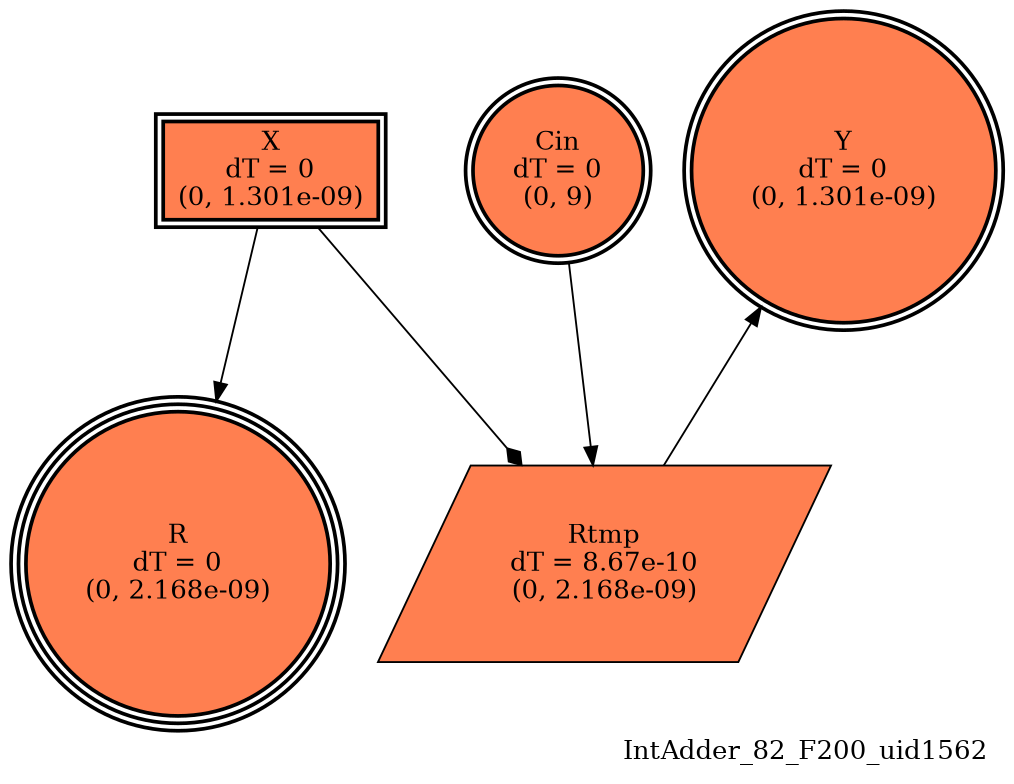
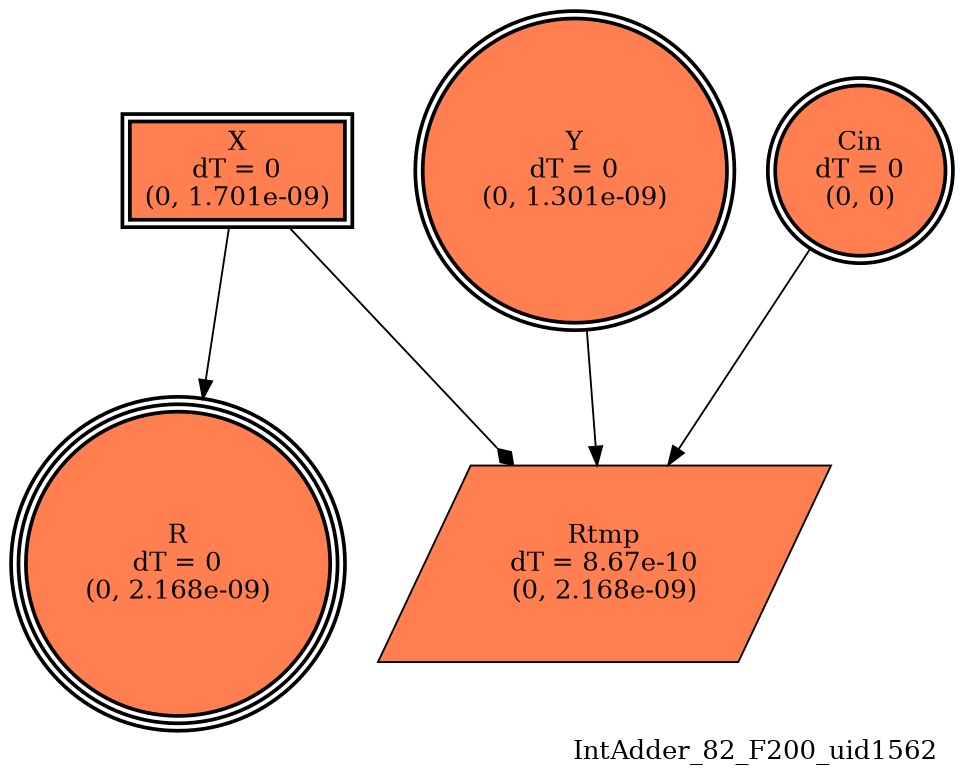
node "X dT = 0 (0, 1.301e-09)": label "X dT = 0 (0, 1.301e-09)" -> "X dT = 0 (0, 1.701e-09)"
node "Cin dT = 0 (0, 9)": label "Cin dT = 0 (0, 9)" -> "Cin dT = 0 (0, 0)"
edge "Rtmp dT = 8.67e-10 (0, 2.168e-09)" -> "Y dT = 0 (0, 1.301e-09)": reversed
